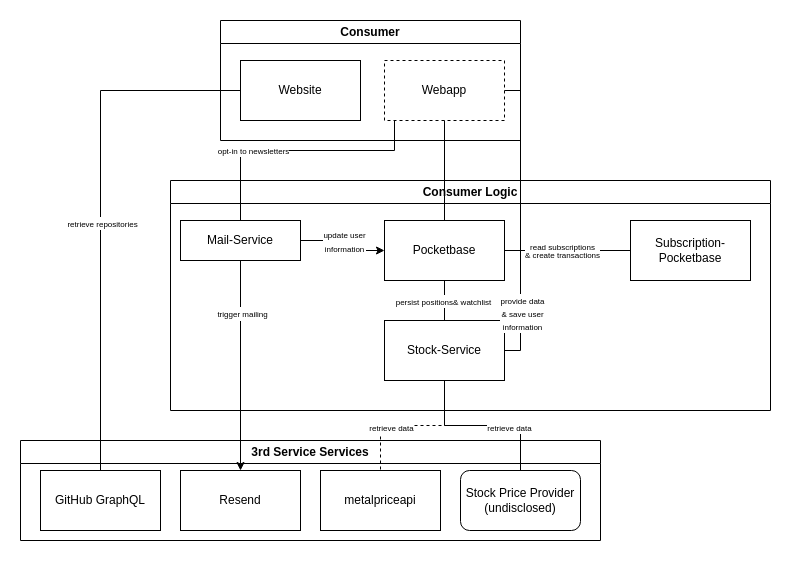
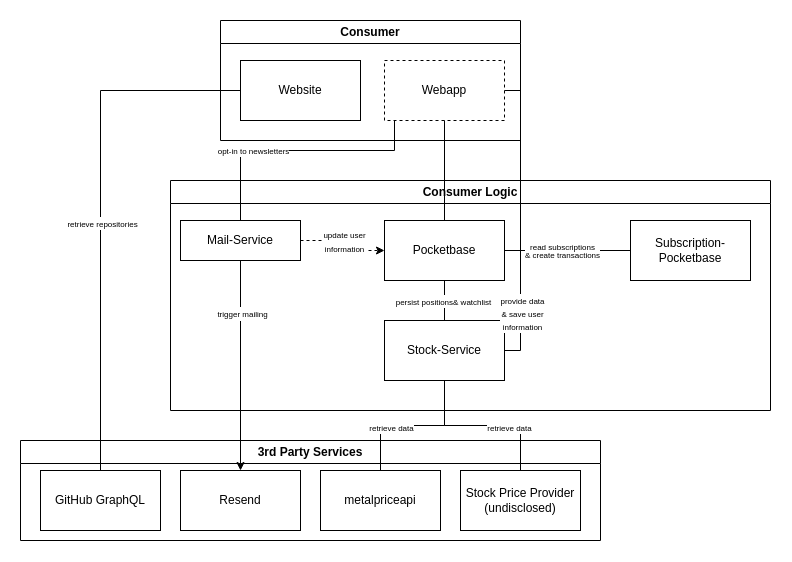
edge "Mail-Service" -> "Pocketbase": style solid -> dashed
edge "Stock-Service" -- "metalpriceapi": style dashed -> solid
node "3rd Service Services": label "3rd Service Services" -> "3rd Party Services"
node "Stock Price Provider (undisclosed)": shape rounded rectangle -> rectangle
